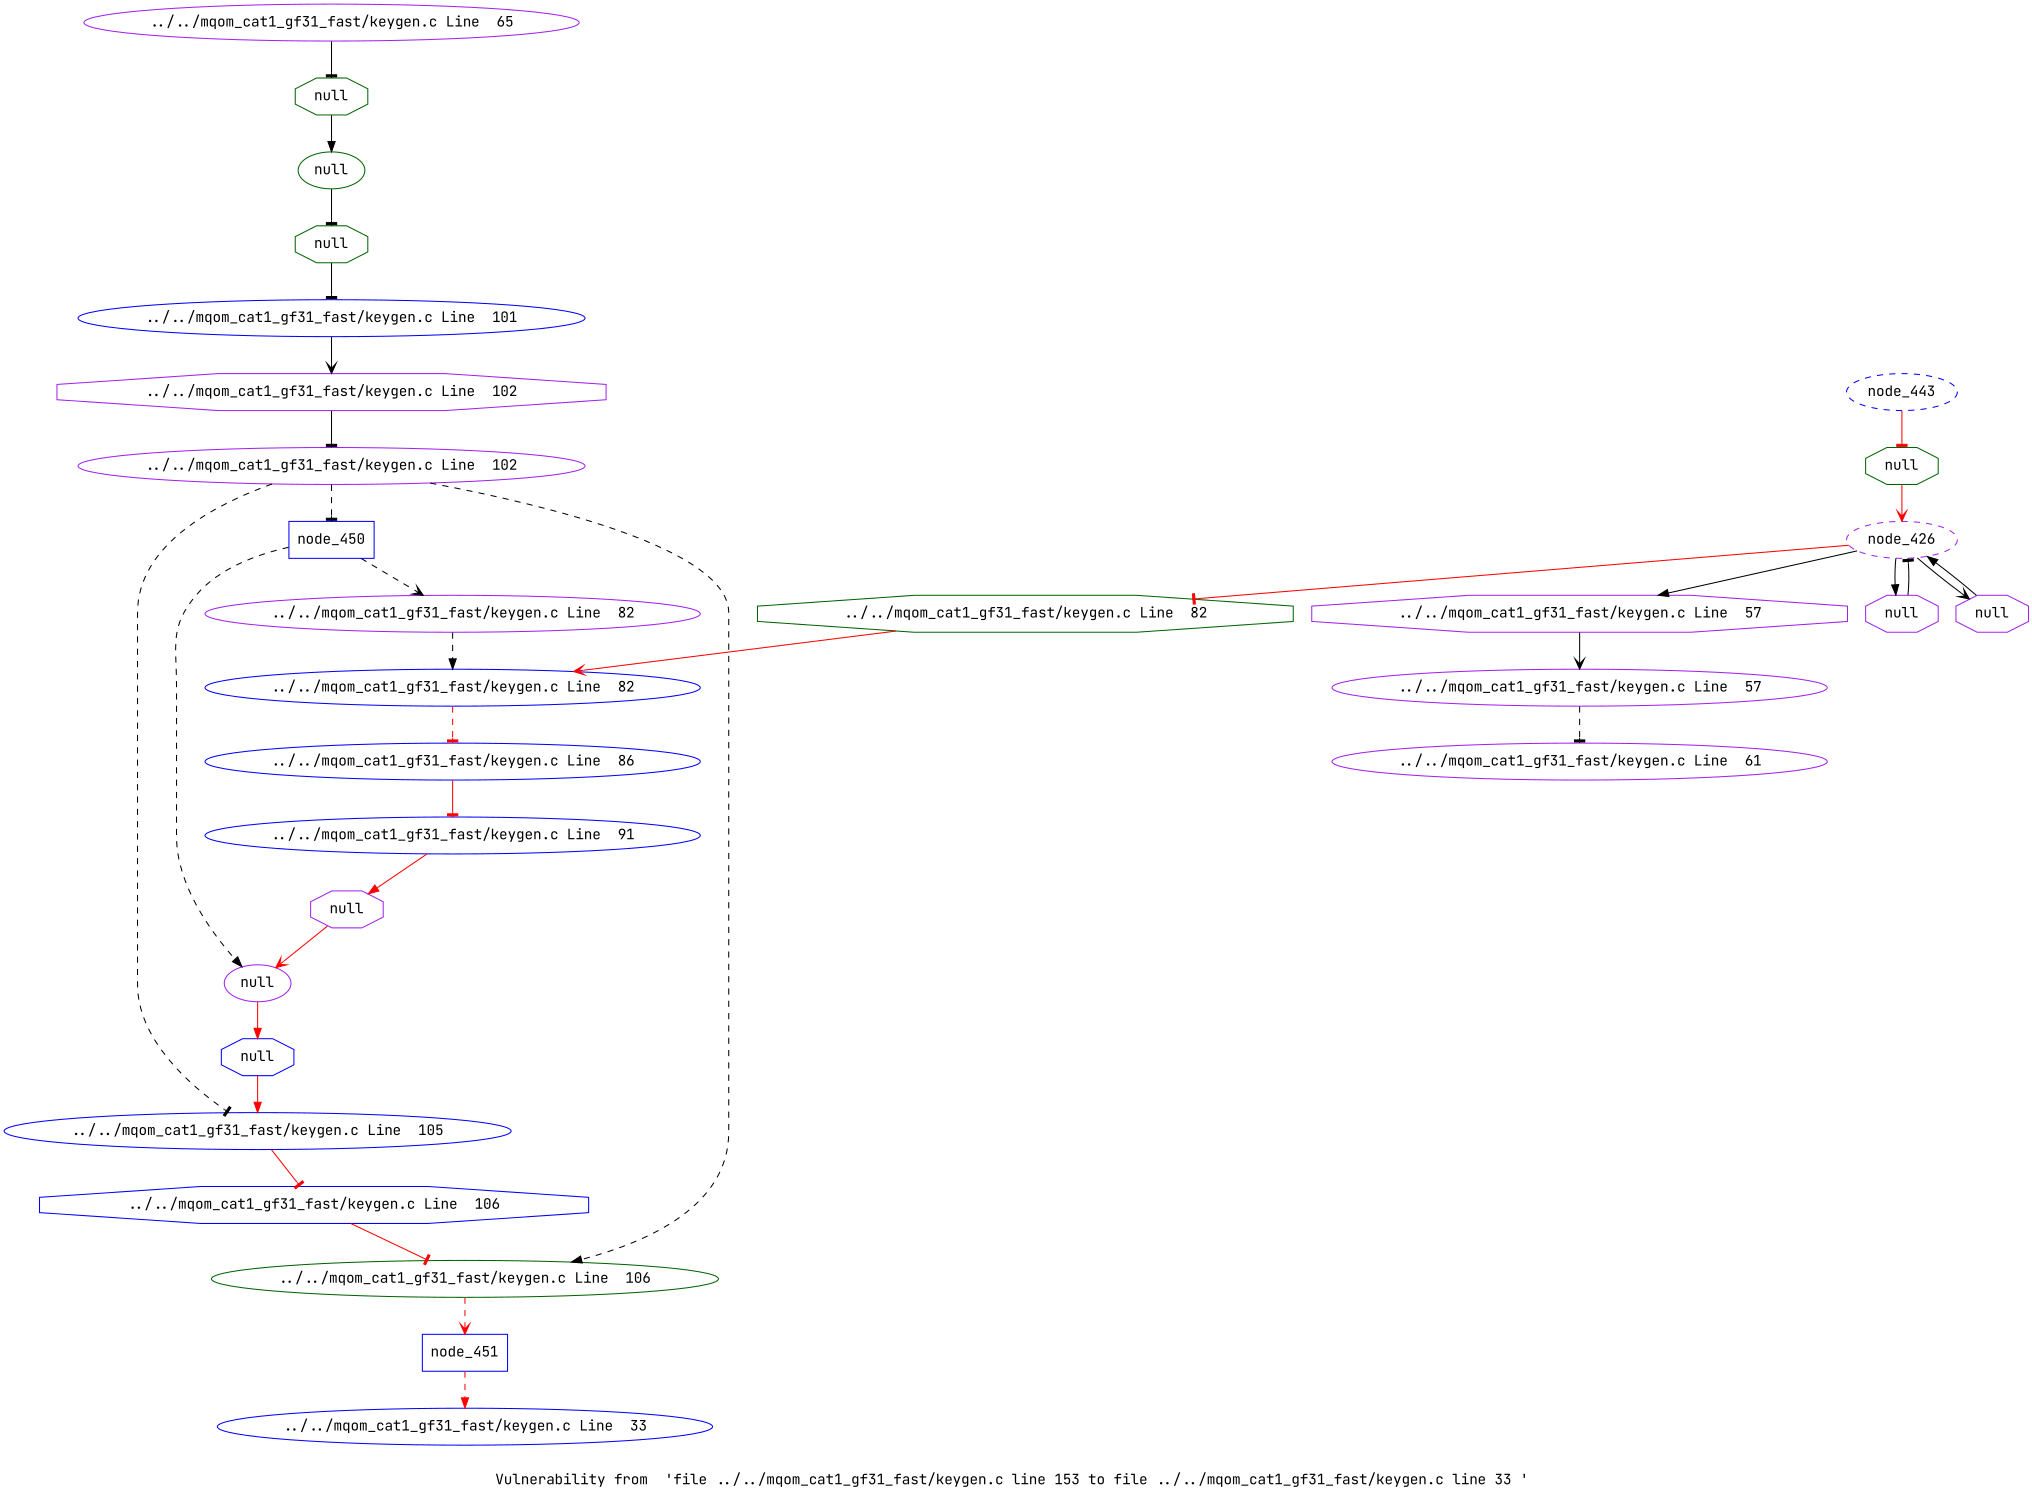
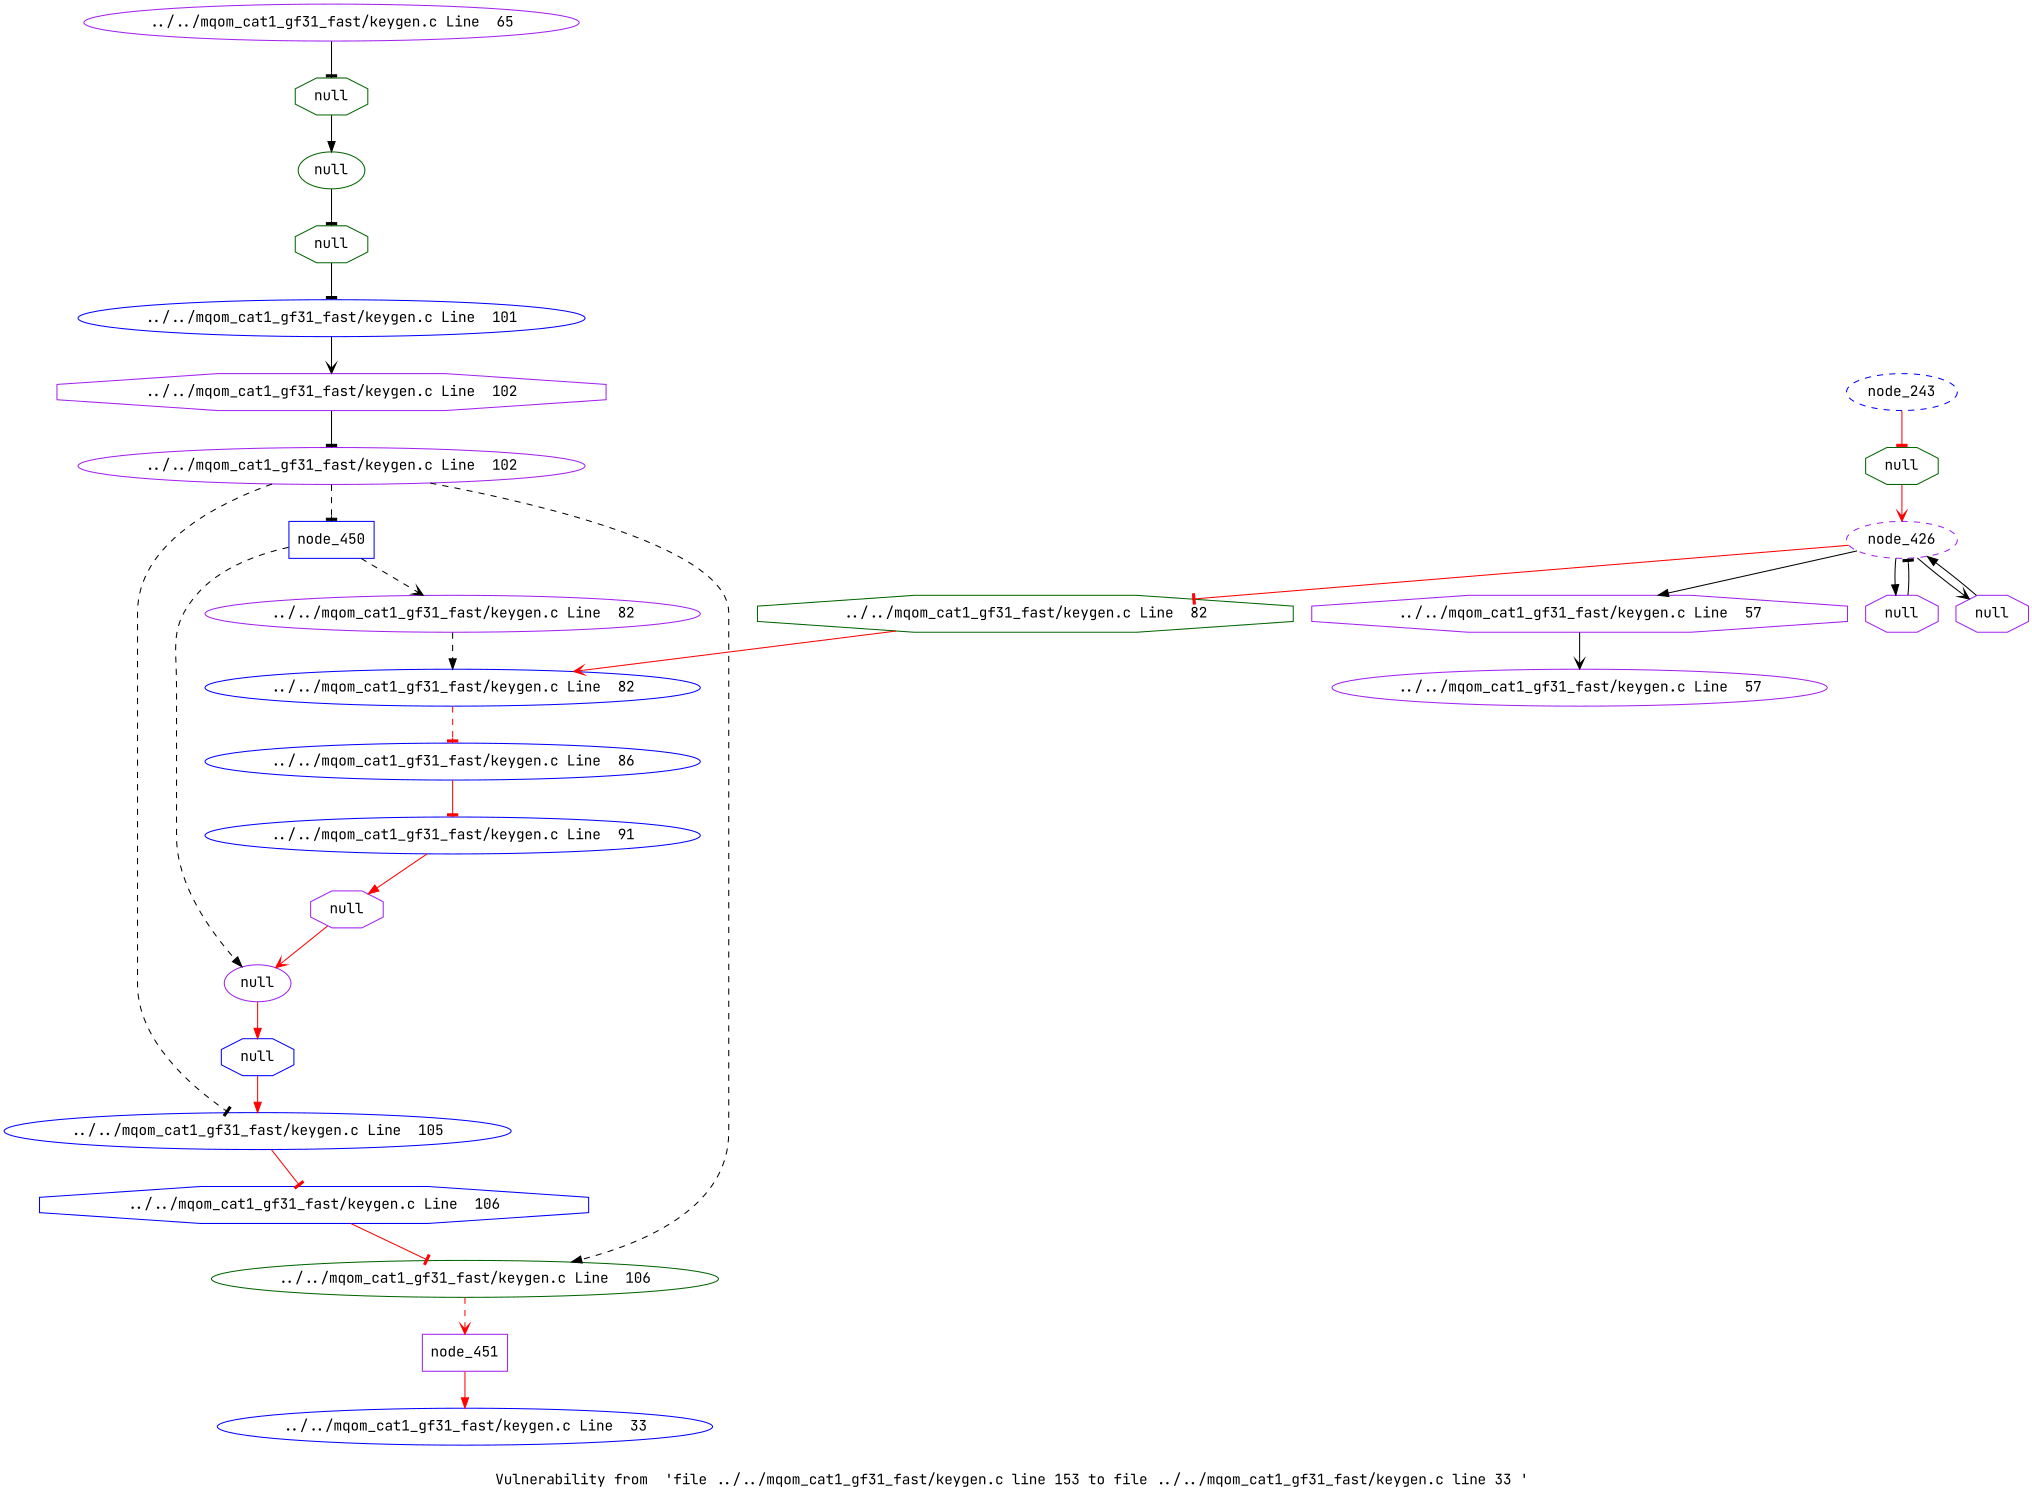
node "node_443": label "node_443" -> "node_243"
node "../../mqom_cat1_gf31_fast/keygen.c Line  61": removed
node "node_451": color blue -> purple
edge "node_451" -> "../../mqom_cat1_gf31_fast/keygen.c Line  33": style dashed -> solid
